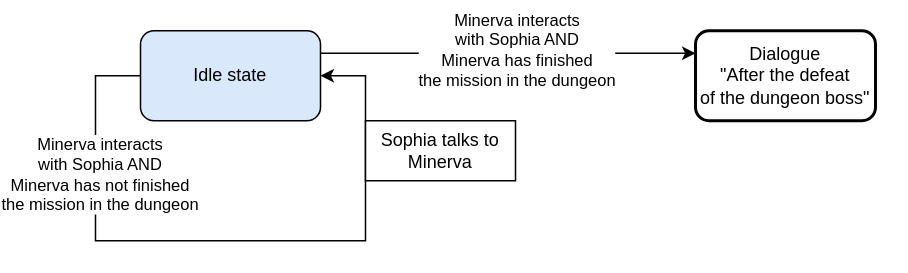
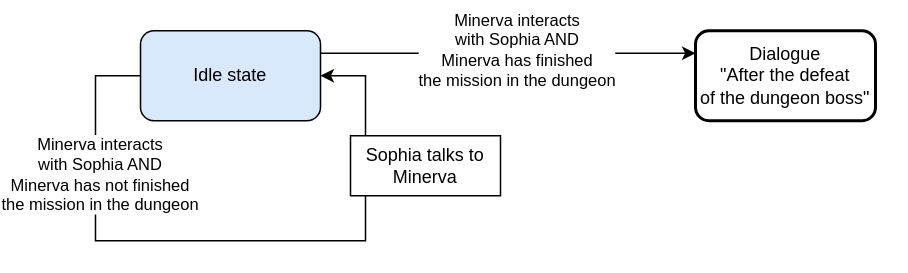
node "Sophia talks to Minerva": moved (440, 151) -> (425, 166)
